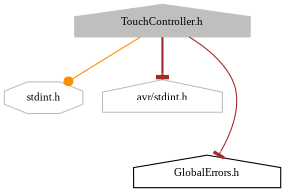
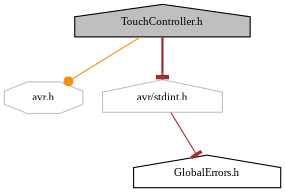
node "TouchController.h": color grey75 -> black
edge "TouchController.h" -> "GlobalErrors.h": now "avr/stdint.h" -> "GlobalErrors.h"
node "stdint.h": label "stdint.h" -> "avr.h"
